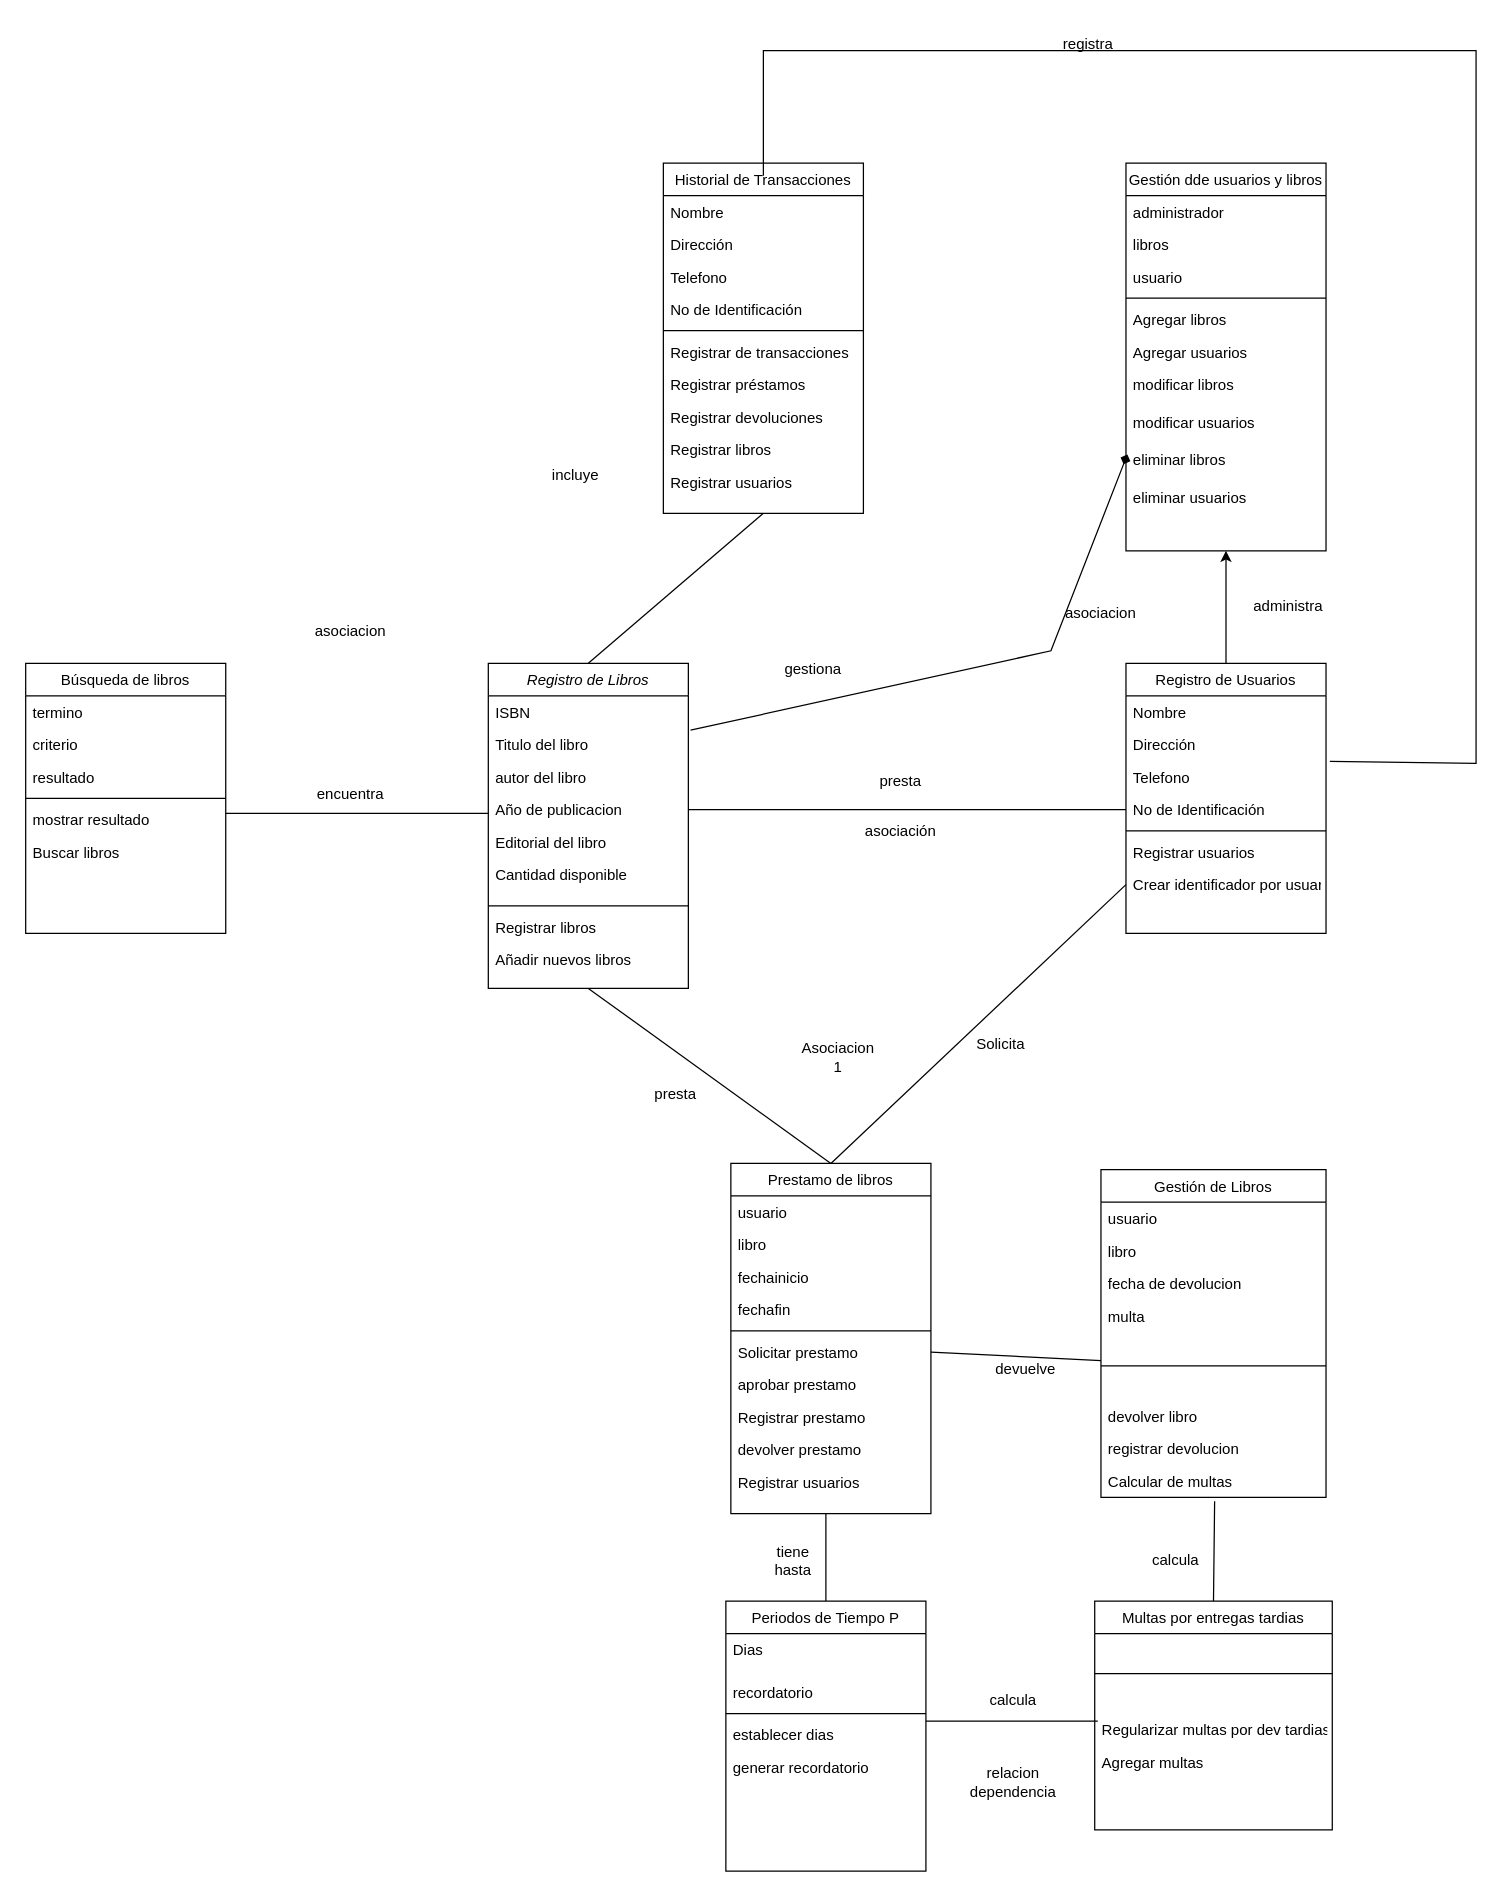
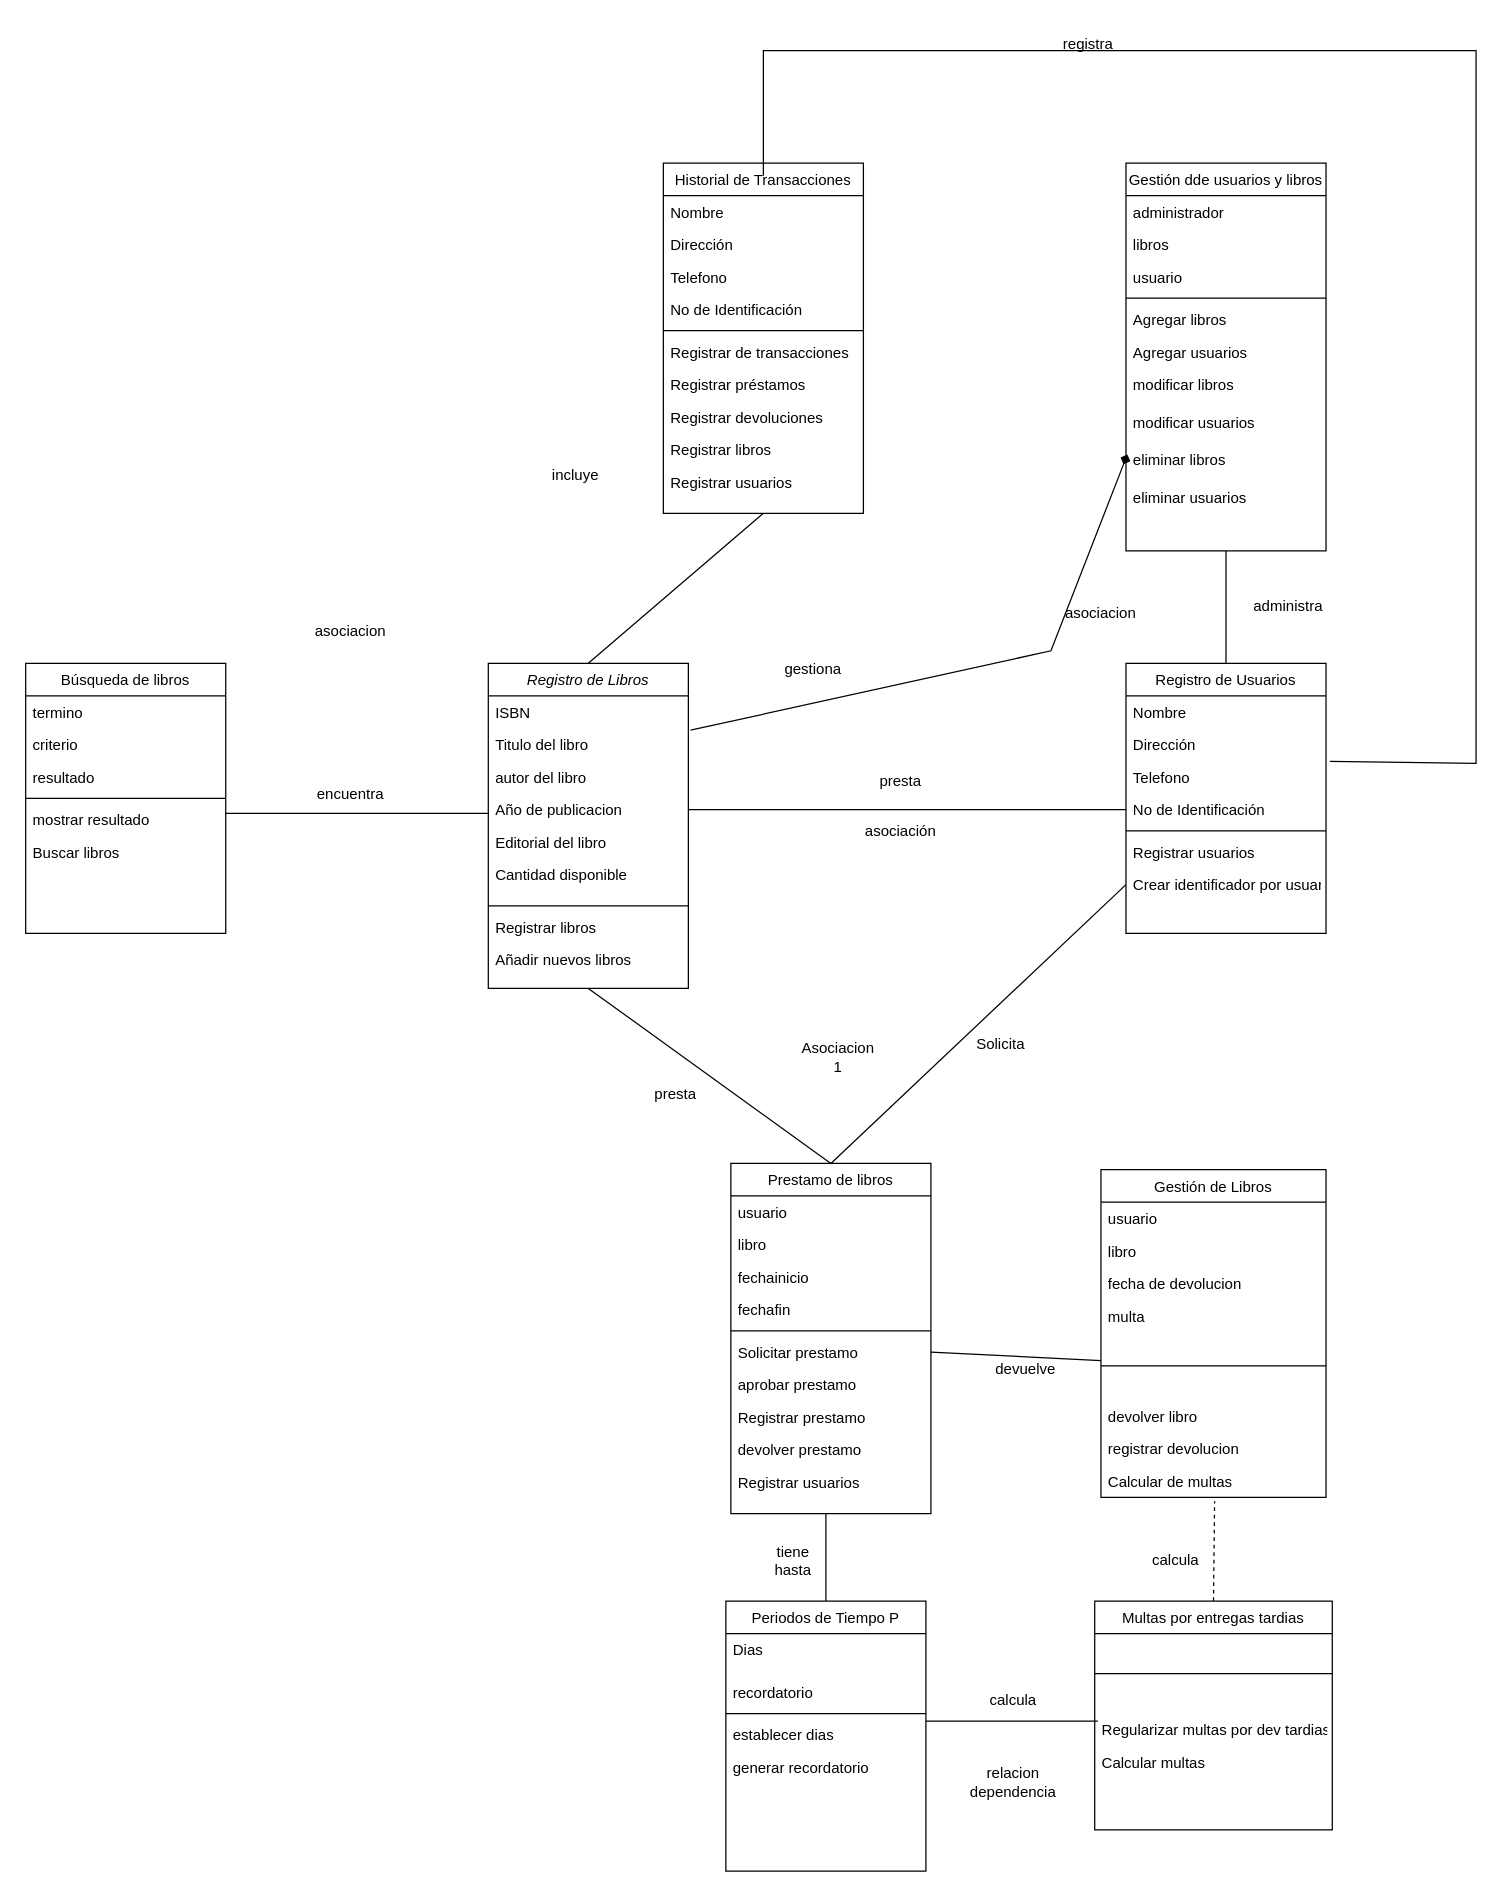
edge "Registro de Usuarios" -> "Gestión dde usuarios y libros": arrowhead classic -> none
edge "Calcular de multas" -- "Multas por entregas tardias": style solid -> dashed
node "Agregar multas": label "Agregar multas" -> "Calcular multas"
